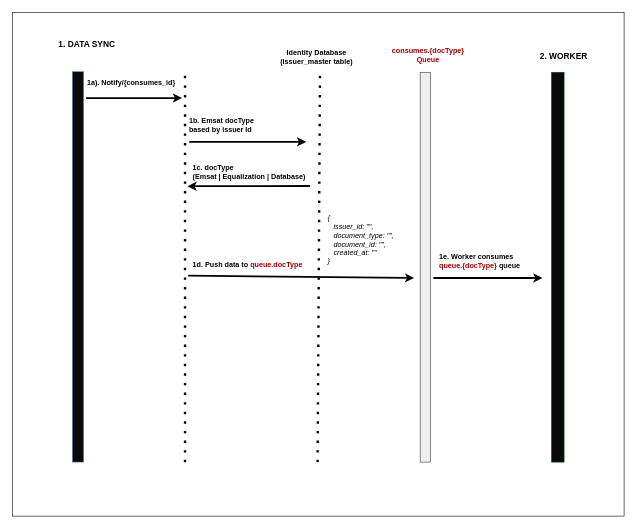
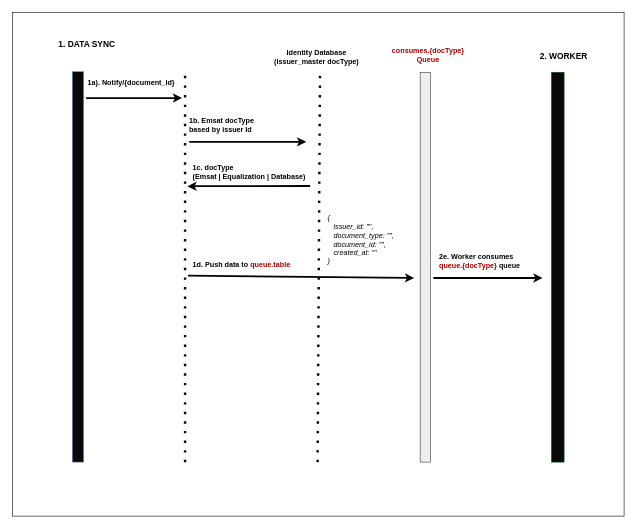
node "Identity Database (issuer_master table)": label "Identity Database (issuer_master table)" -> "Identity Database (issuer_master docType)"
node "1a). Notify/{consumes_id}": label "1a). Notify/{consumes_id}" -> "1a). Notify/{document_id}"
node "1e. Worker consumes queue.{docType} queue": label "1e. Worker consumes queue.{docType} queue" -> "2e. Worker consumes queue.{docType} queue"
node "1d. Push data to queue.docType": label "1d. Push data to queue.docType" -> "1d. Push data to queue.table"
